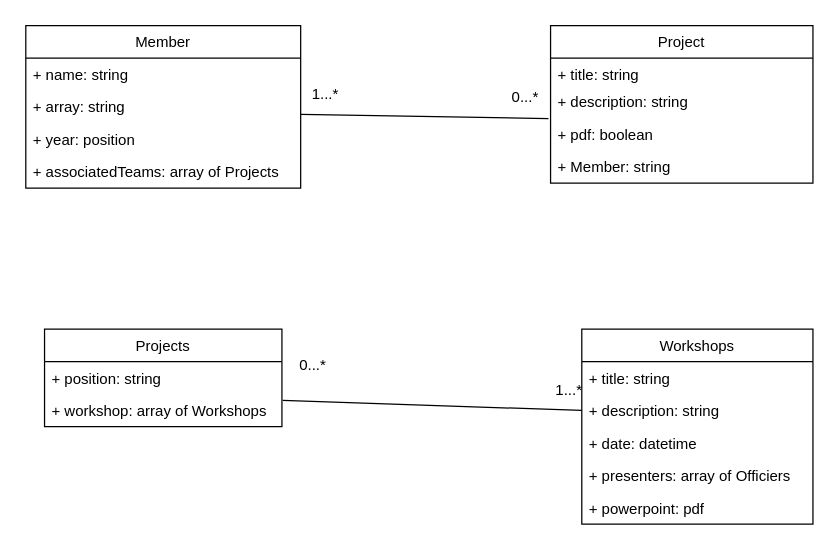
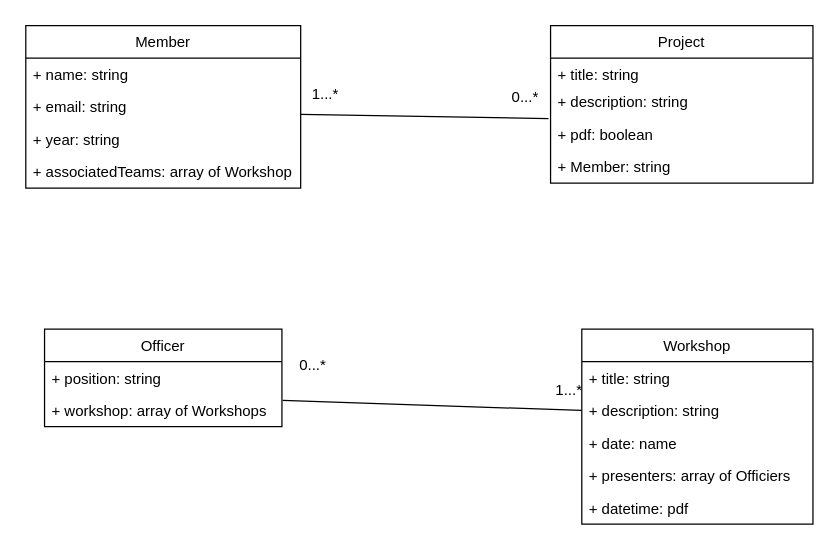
node "+ array: string": label "+ array: string" -> "+ email: string"
node "+ year: position": label "+ year: position" -> "+ year: string"
node "+ associatedTeams: array of Projects": label "+ associatedTeams: array of Projects" -> "+ associatedTeams: array of Workshop"
node "Projects": label "Projects" -> "Officer"
node "Workshops": label "Workshops" -> "Workshop"
node "+ date: datetime": label "+ date: datetime" -> "+ date: name"
node "+ powerpoint: pdf": label "+ powerpoint: pdf" -> "+ datetime: pdf"
